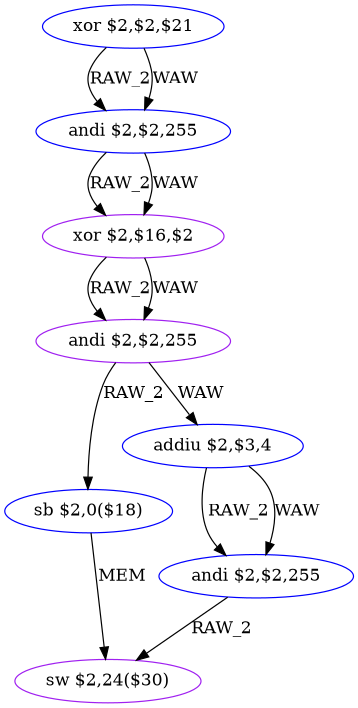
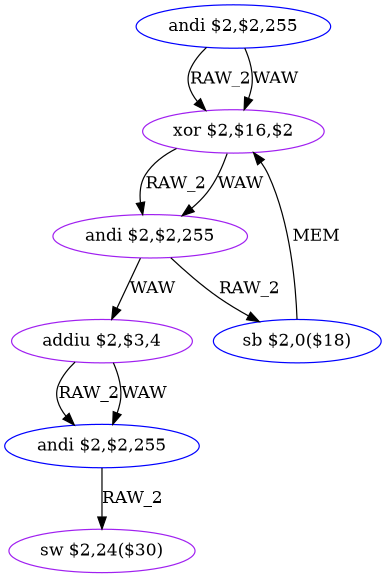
node "xor $2,$2,$21": removed
node "addiu $2,$3,4": color blue -> purple
edge "sb $2,0($18)" -> "sw $2,24($30)": now "sb $2,0($18)" -> "xor $2,$16,$2"
